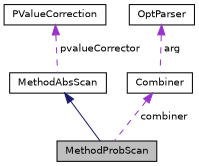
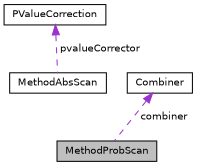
node "OptParser": removed
edge "MethodProbScan" -> "MethodAbsScan": removed
